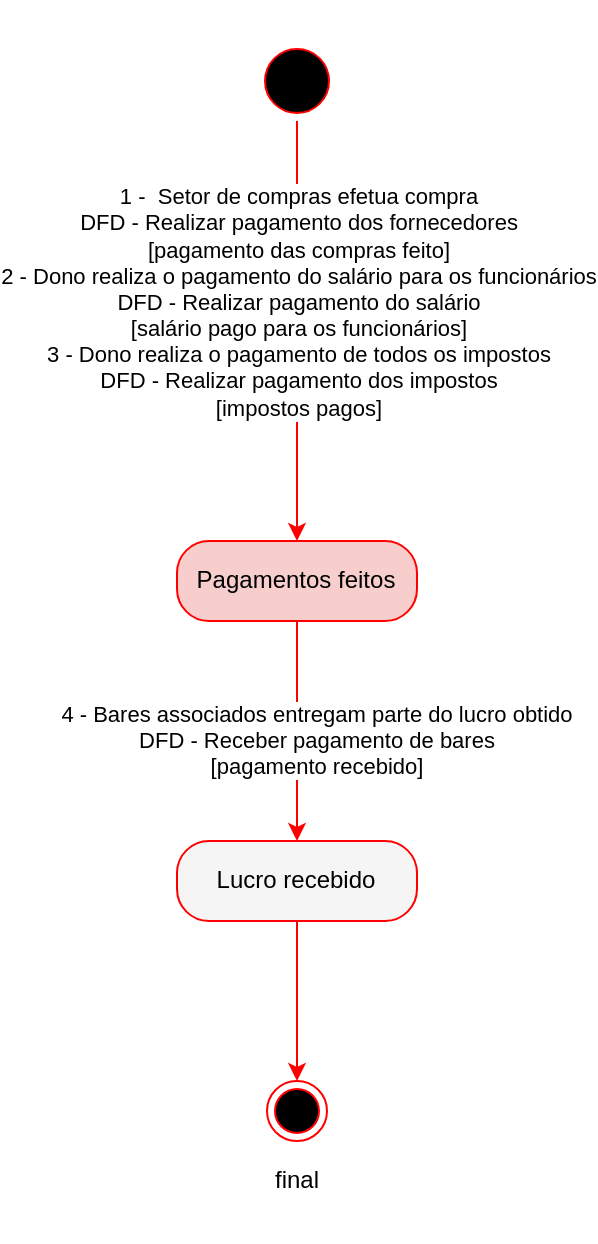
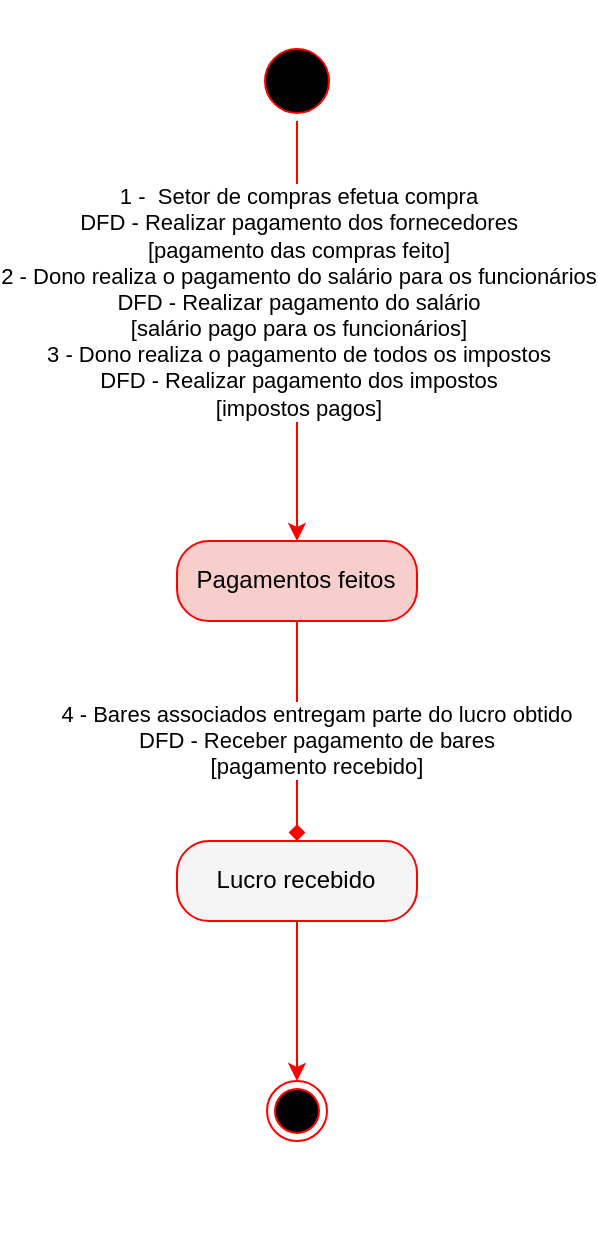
edge "Pagamentos feitos" -> "Lucro recebido": arrowhead classic -> diamond
node "final": removed
